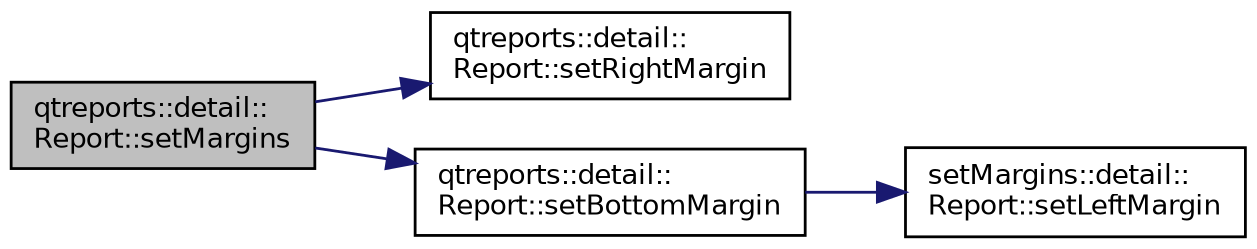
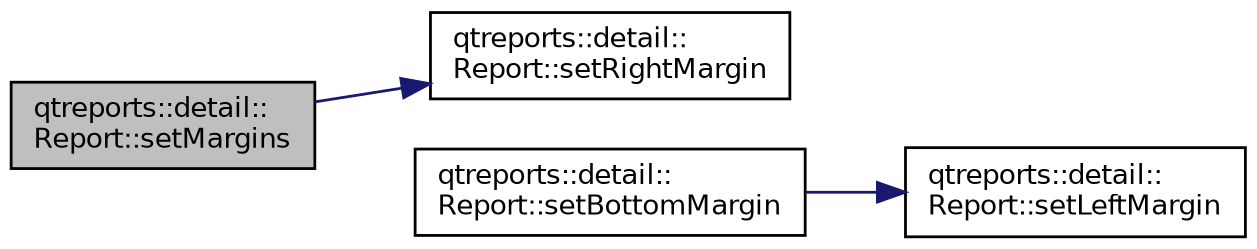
edge "qtreports::detail:: Report::setMargins" -> "qtreports::detail:: Report::setBottomMargin": removed
node "setMargins::detail:: Report::setLeftMargin": label "setMargins::detail:: Report::setLeftMargin" -> "qtreports::detail:: Report::setLeftMargin"
